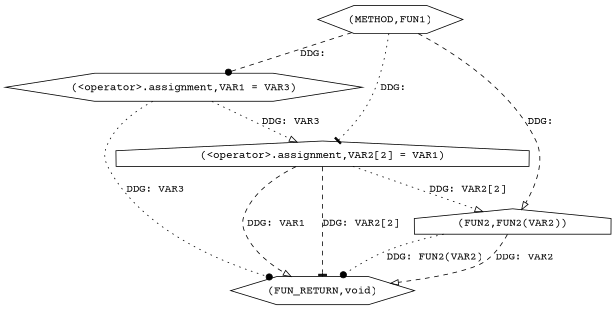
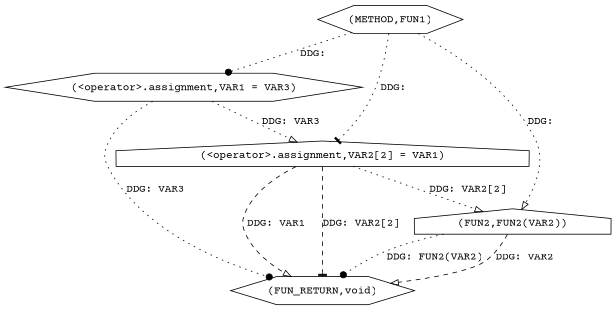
edge "(METHOD,FUN1)" -> "(<operator>.assignment,VAR1 = VAR3)": style dashed -> dotted
edge "(METHOD,FUN1)" -> "(FUN2,FUN2(VAR2))": style dashed -> dotted
